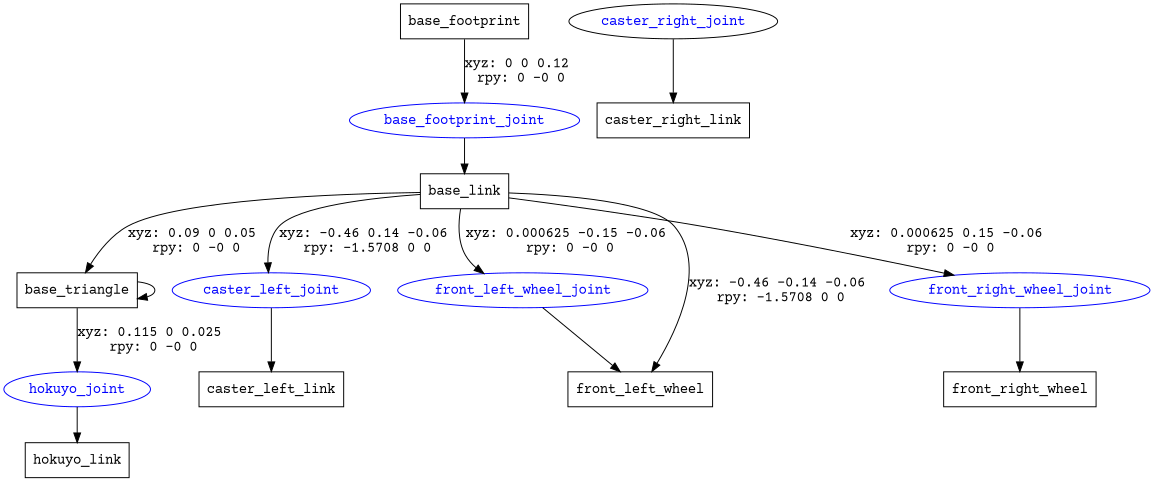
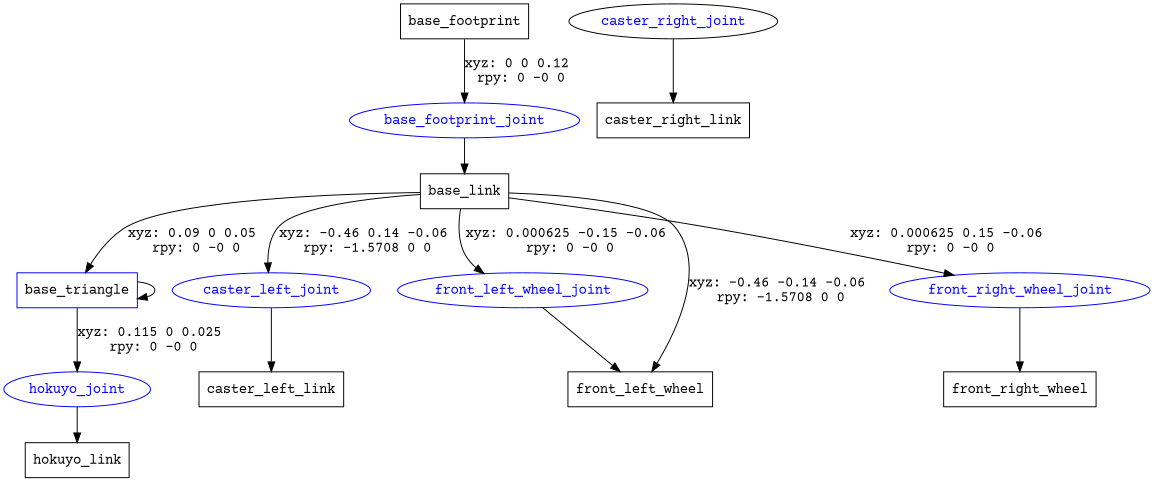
node "base_triangle": color black -> blue
